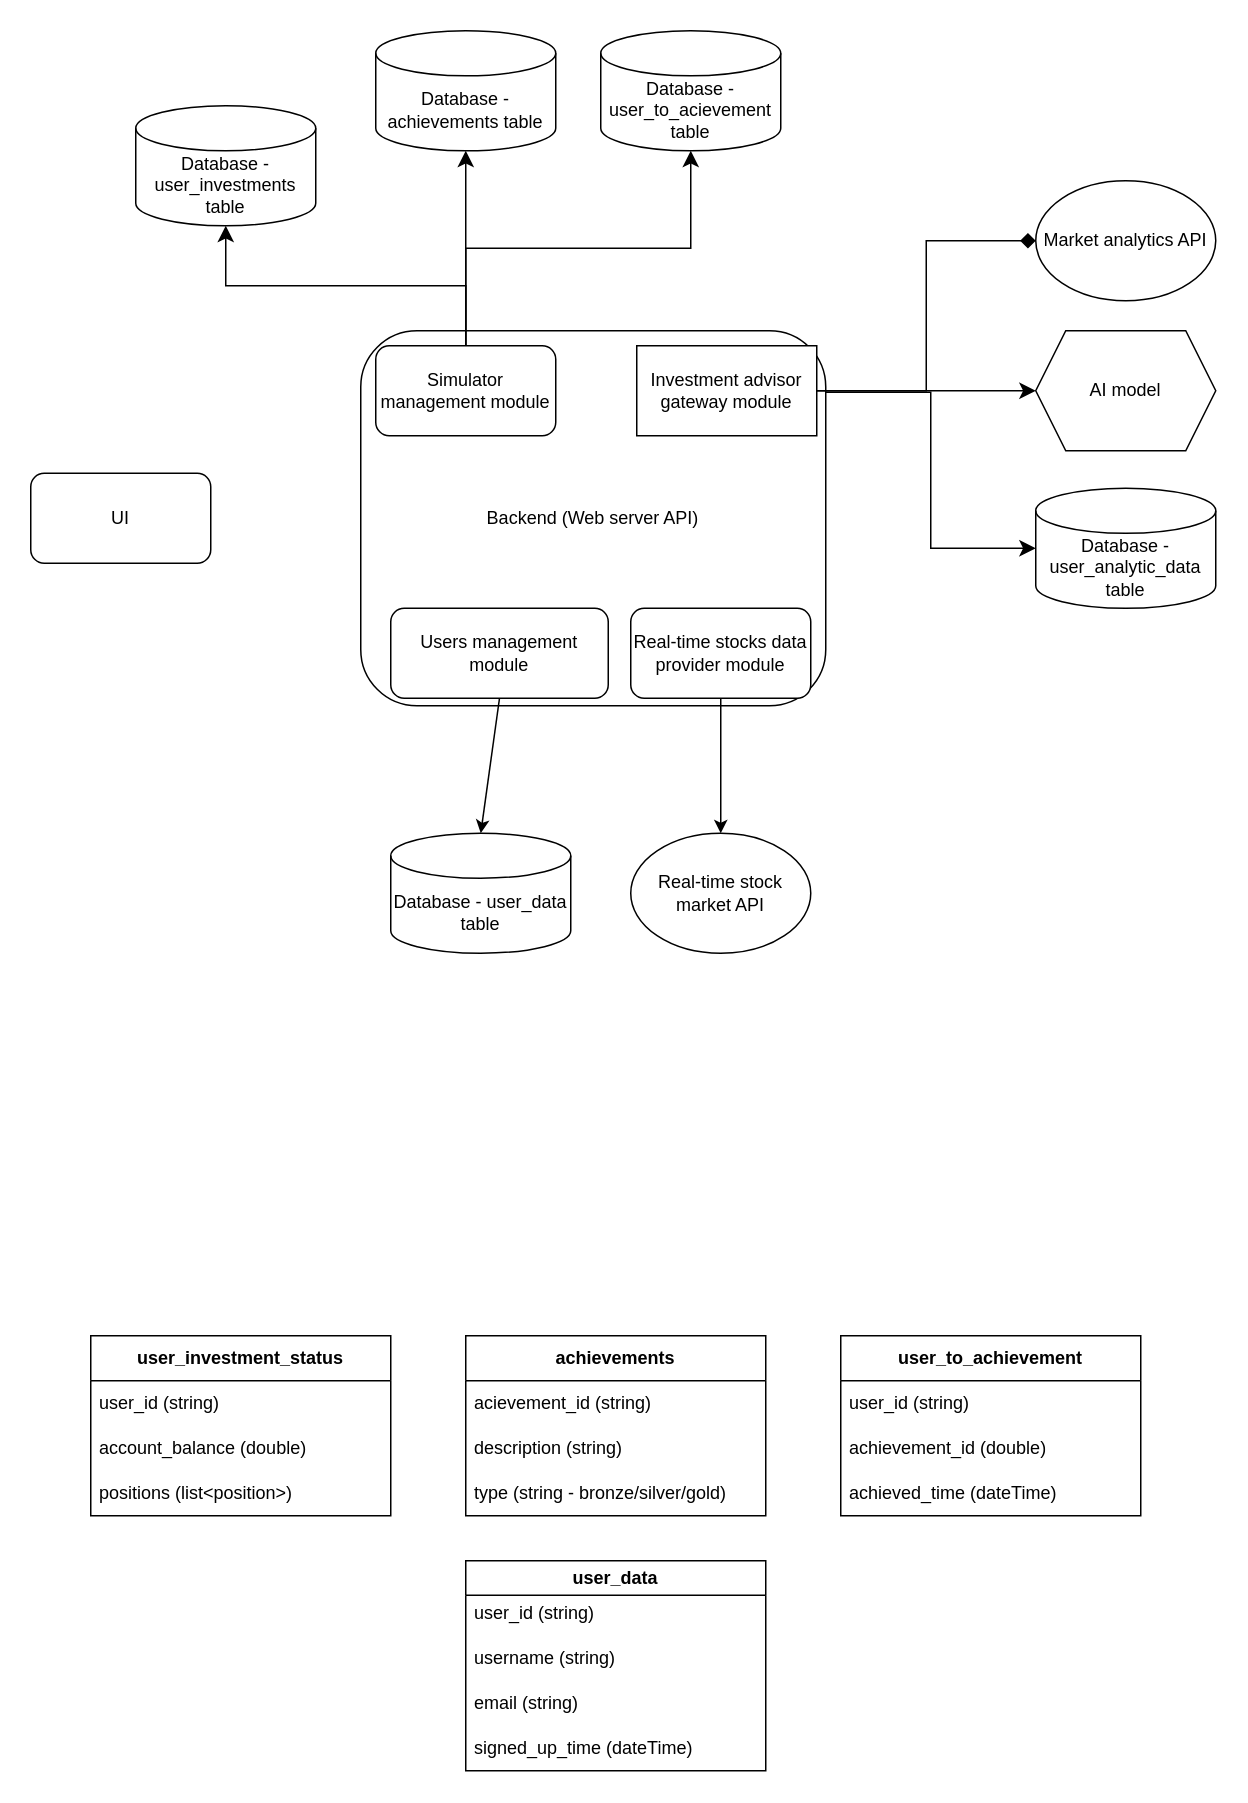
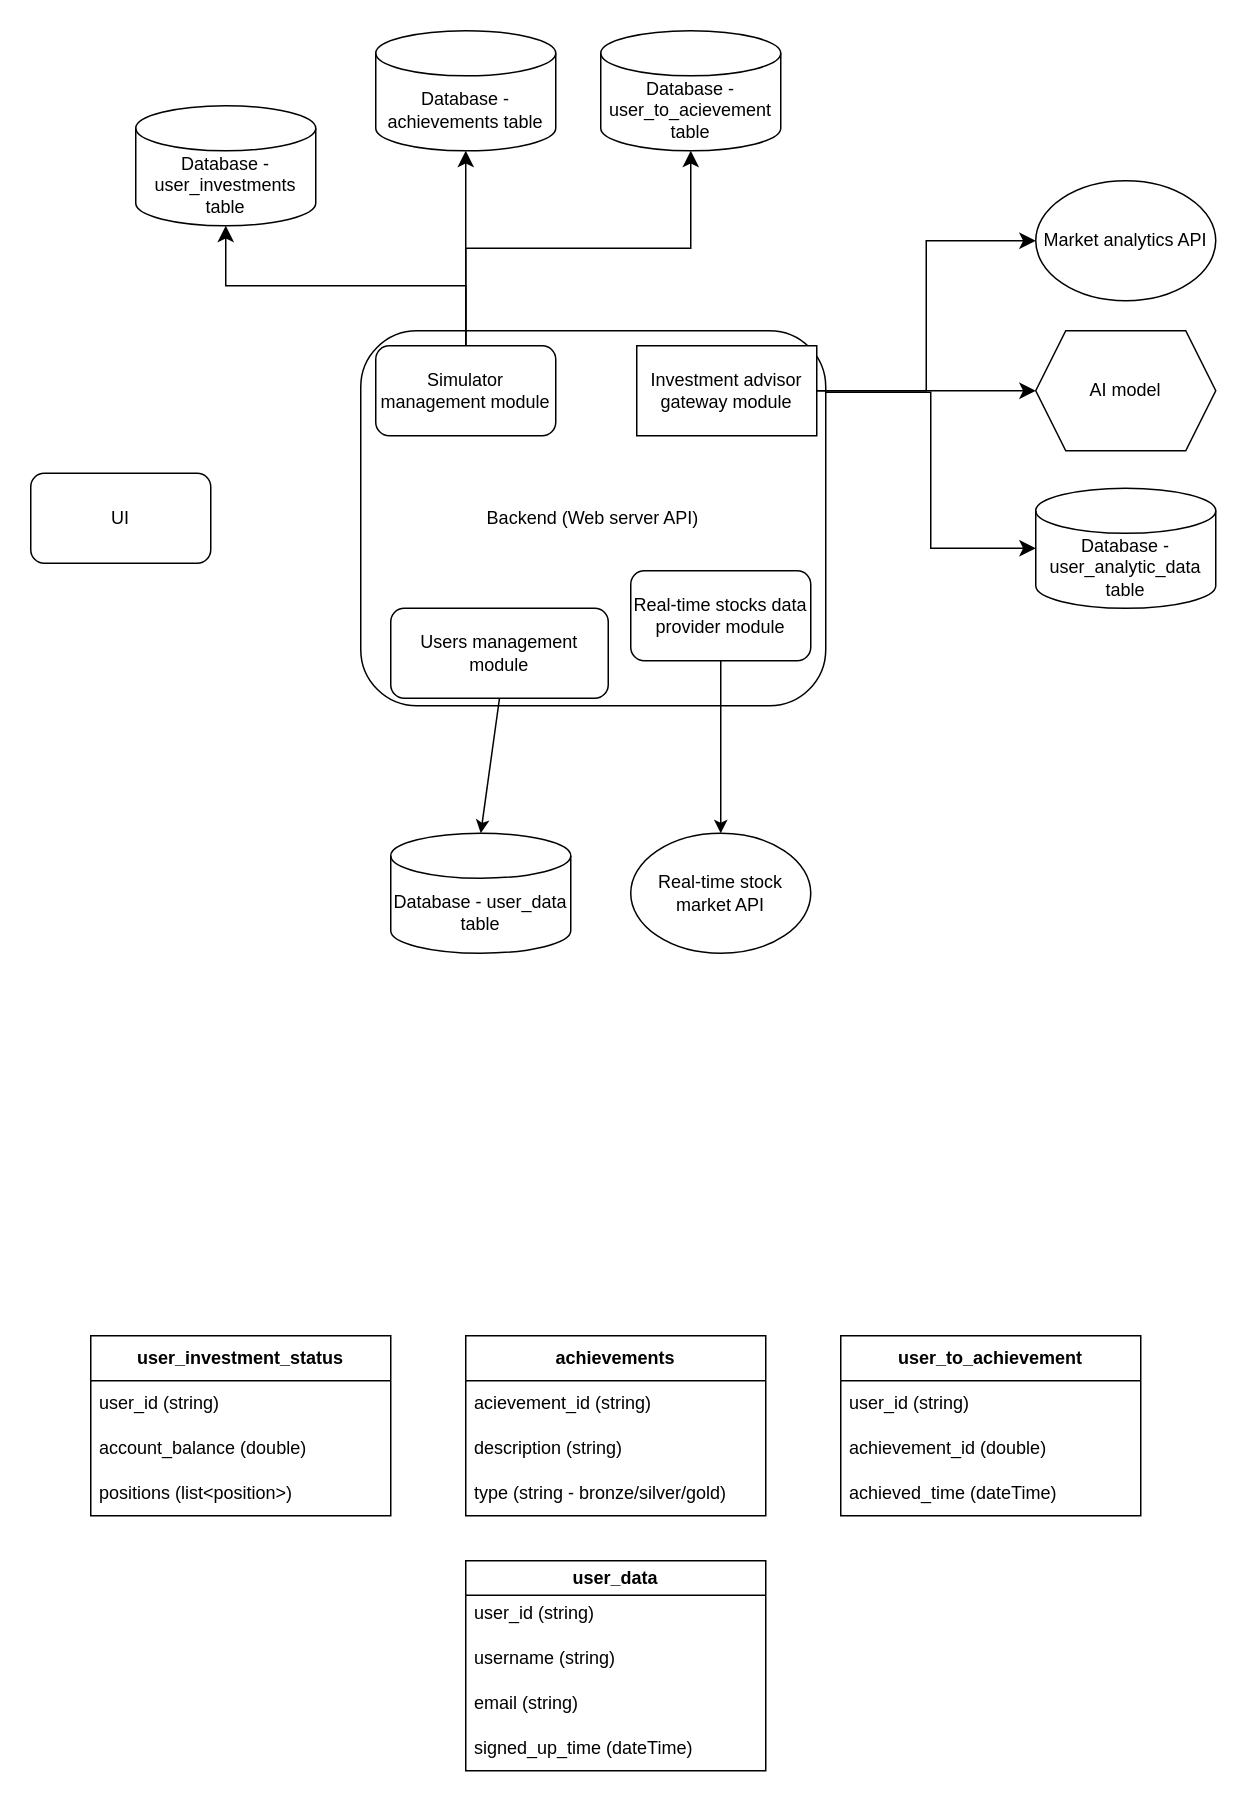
edge "Investment advisor gateway module" -> "Market analytics API": arrowhead diamond -> classic
node "Real-time stocks data provider module": moved (721, 653) -> (721, 616)
